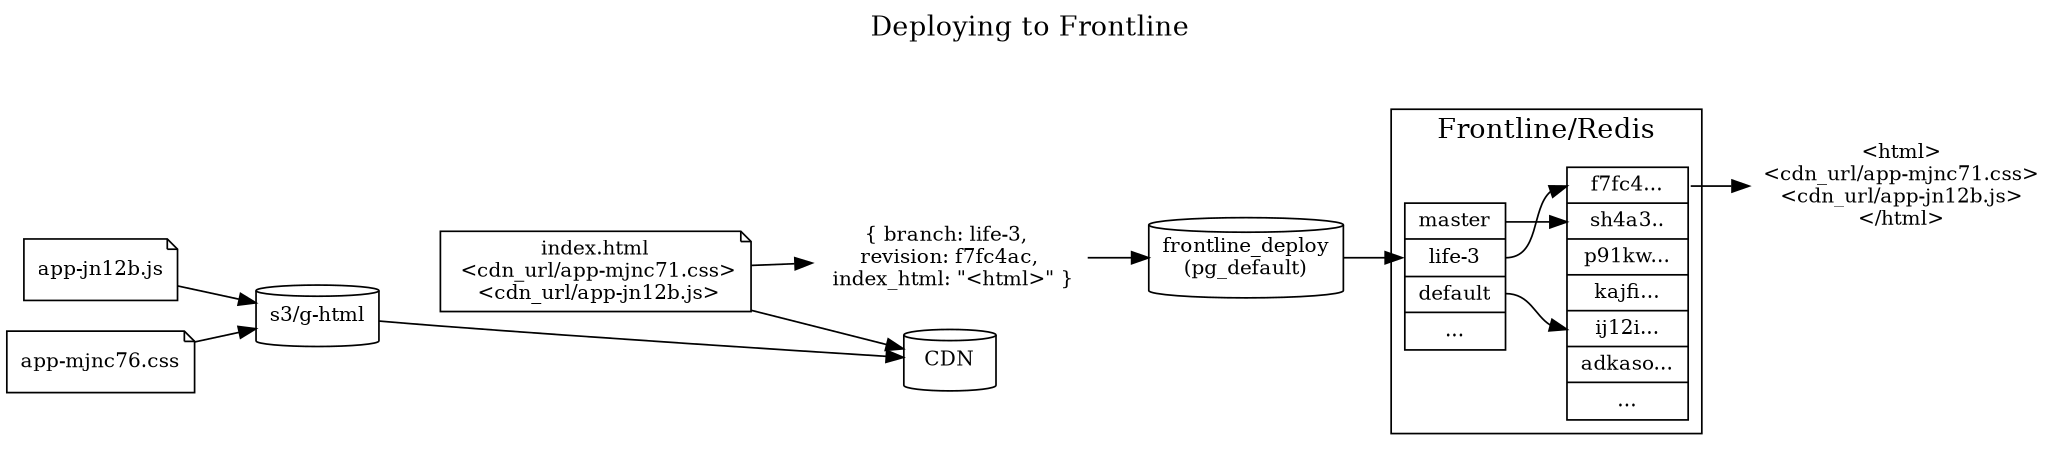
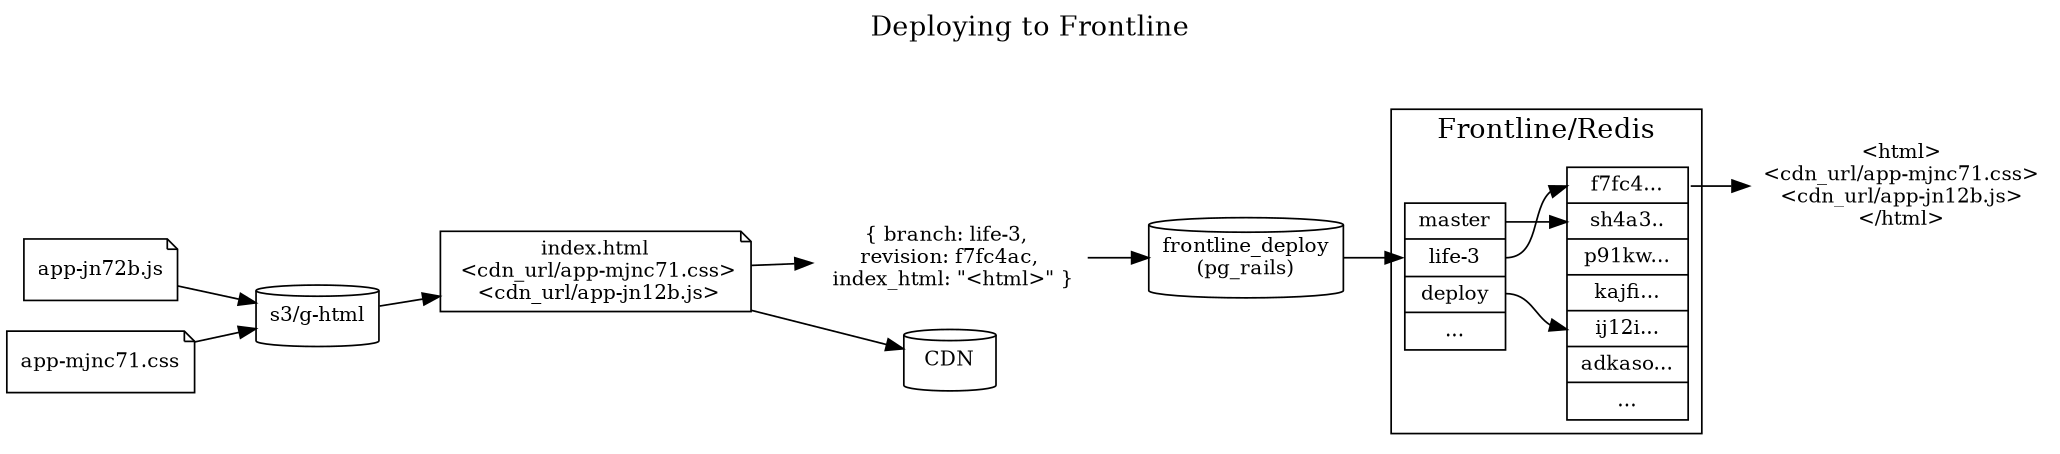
node "frontline_deploy (pg_default)": label "frontline_deploy (pg_default)" -> "frontline_deploy (pg_rails)"
node "app-jn12b.js": label "app-jn12b.js" -> "app-jn72b.js"
node "master": text "default" -> "deploy"
edge "s3/g-html" -> "CDN": now "s3/g-html" -> "index.html <cdn_url/app-mjnc71.css> <cdn_url/app-jn12b.js>"
node "app-mjnc76.css": label "app-mjnc76.css" -> "app-mjnc71.css"
